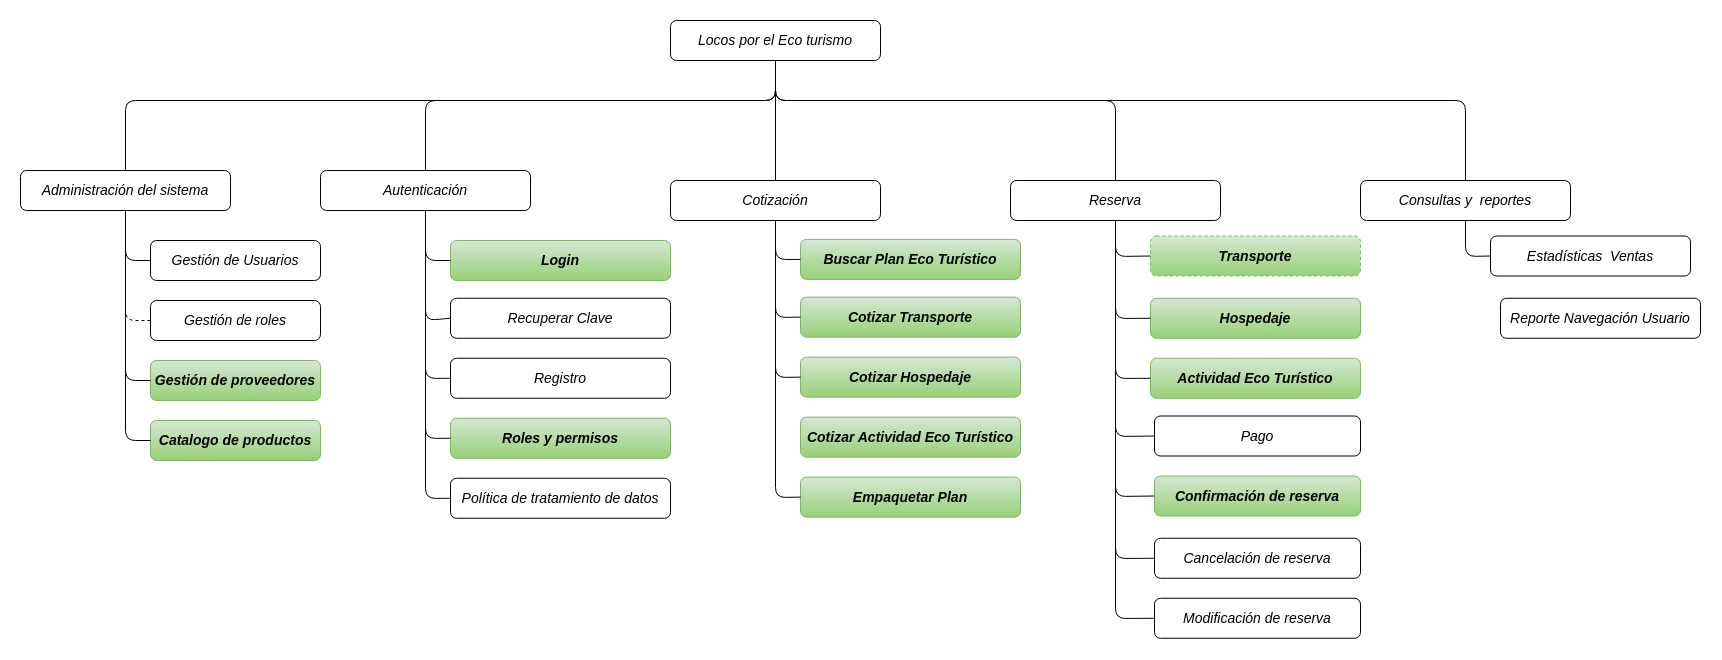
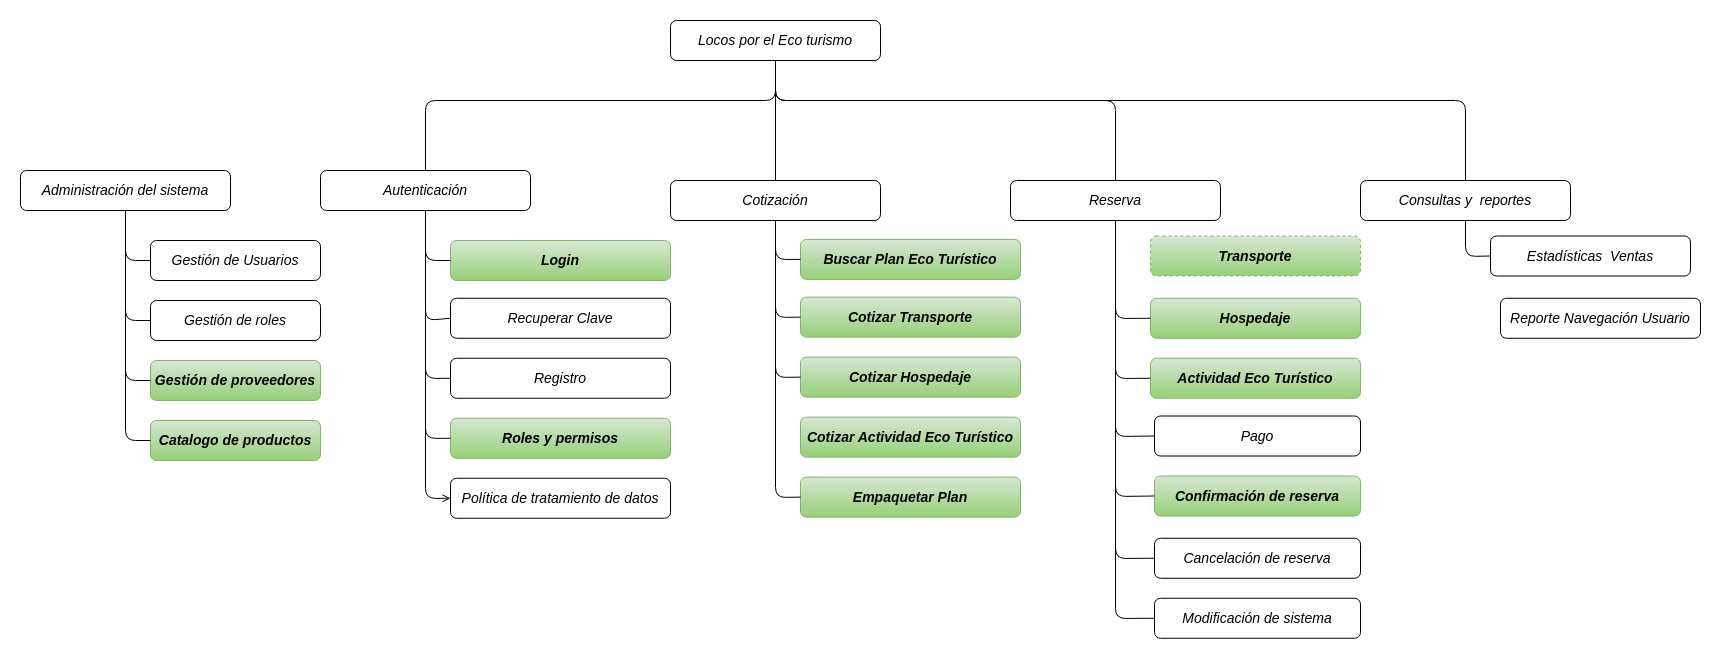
edge "Locos por el Eco turismo" -- "Administración del sistema": removed
edge "Reserva" -- "Transporte": removed
edge "Administración del sistema" -- "Gestión de roles": style dashed -> solid
edge "Autenticación" -- "Política de tratamiento de datos": arrowhead none -> open
node "Modificación de reserva": label "Modificación de reserva" -> "Modificación de sistema"
